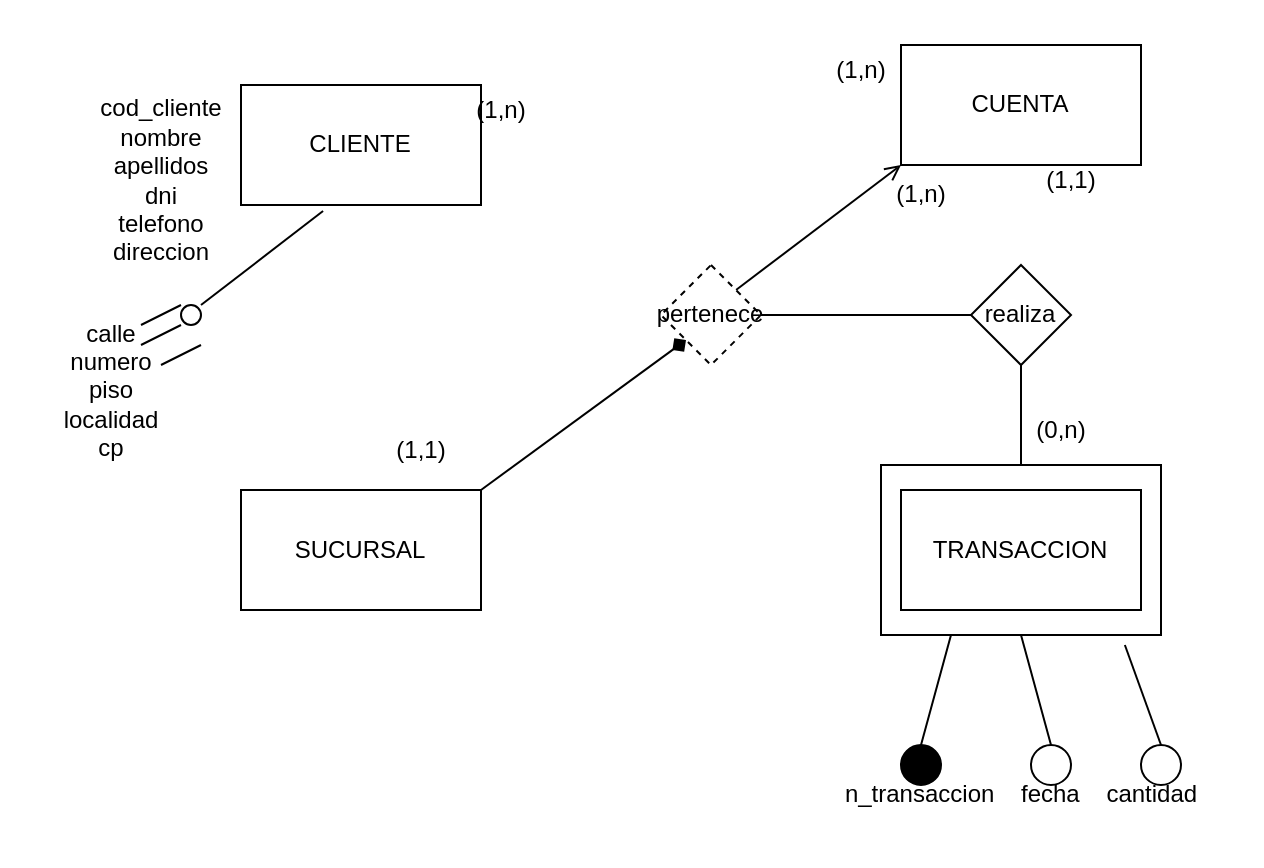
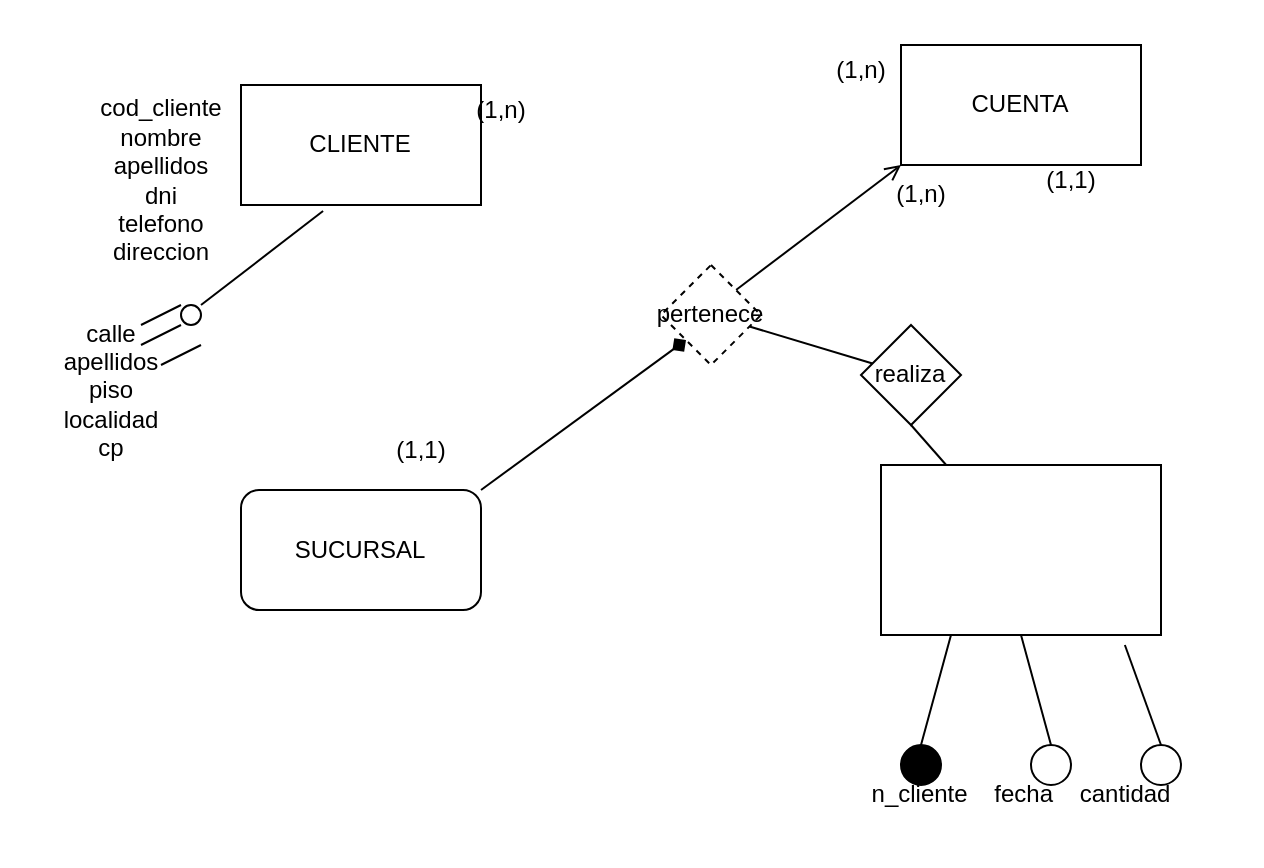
node "realiza": moved (1021, 315) -> (911, 375)
node "calle numero piso localidad cp": label "calle numero piso localidad cp" -> "calle apellidos piso localidad cp"
node "(0,n)": removed
node "SUCURSAL": shape rectangle -> rounded rectangle
node "TRANSACCION": removed
node "n_transaccion fecha cantidad": label "n_transaccion fecha cantidad" -> "n_cliente fecha cantidad"
